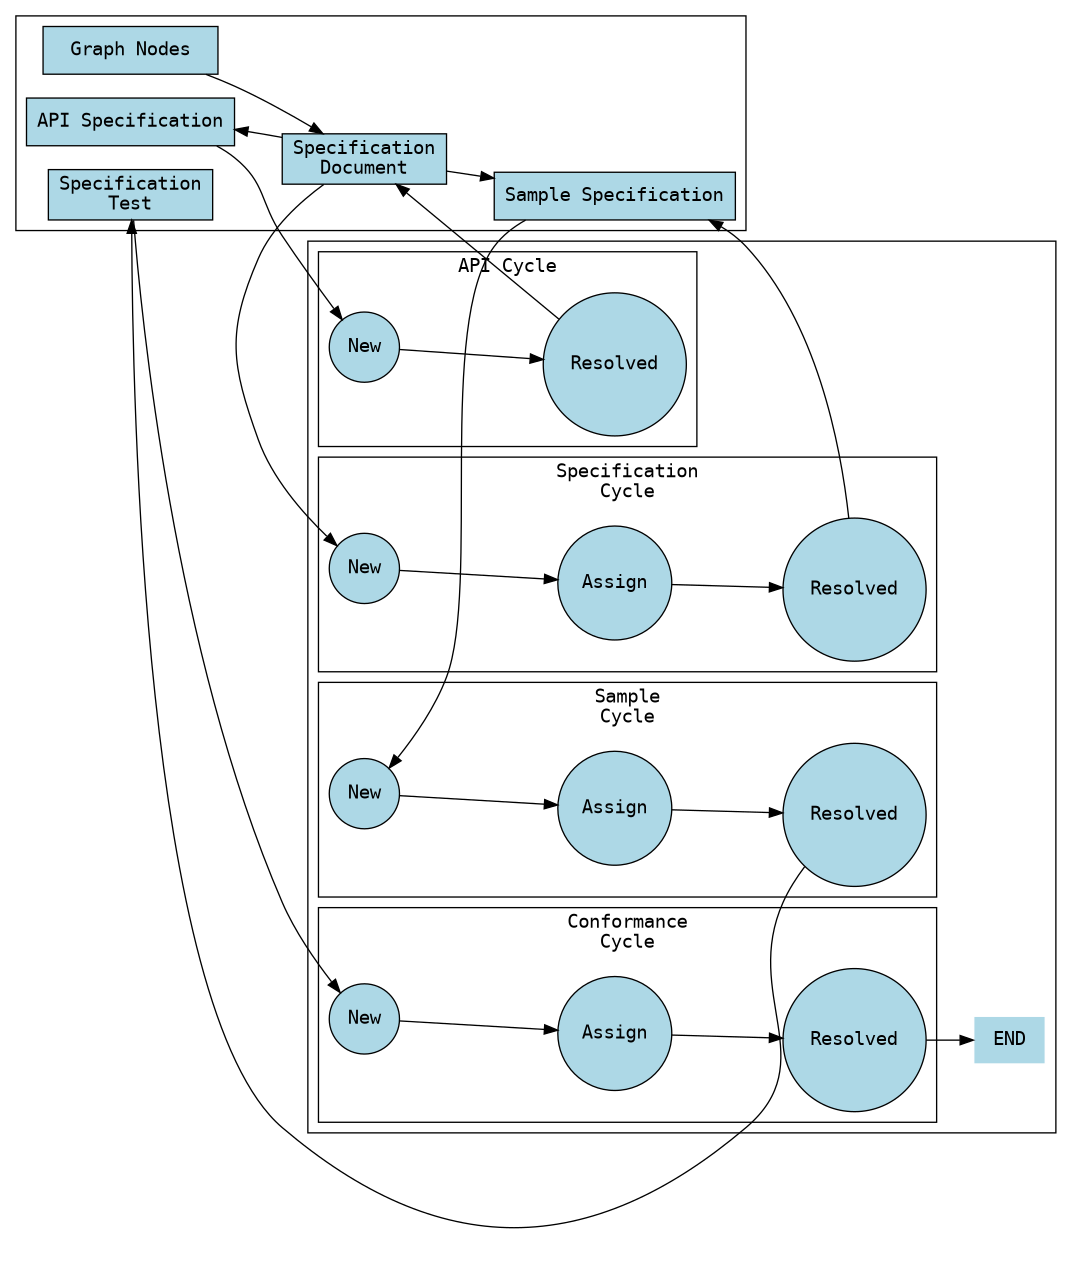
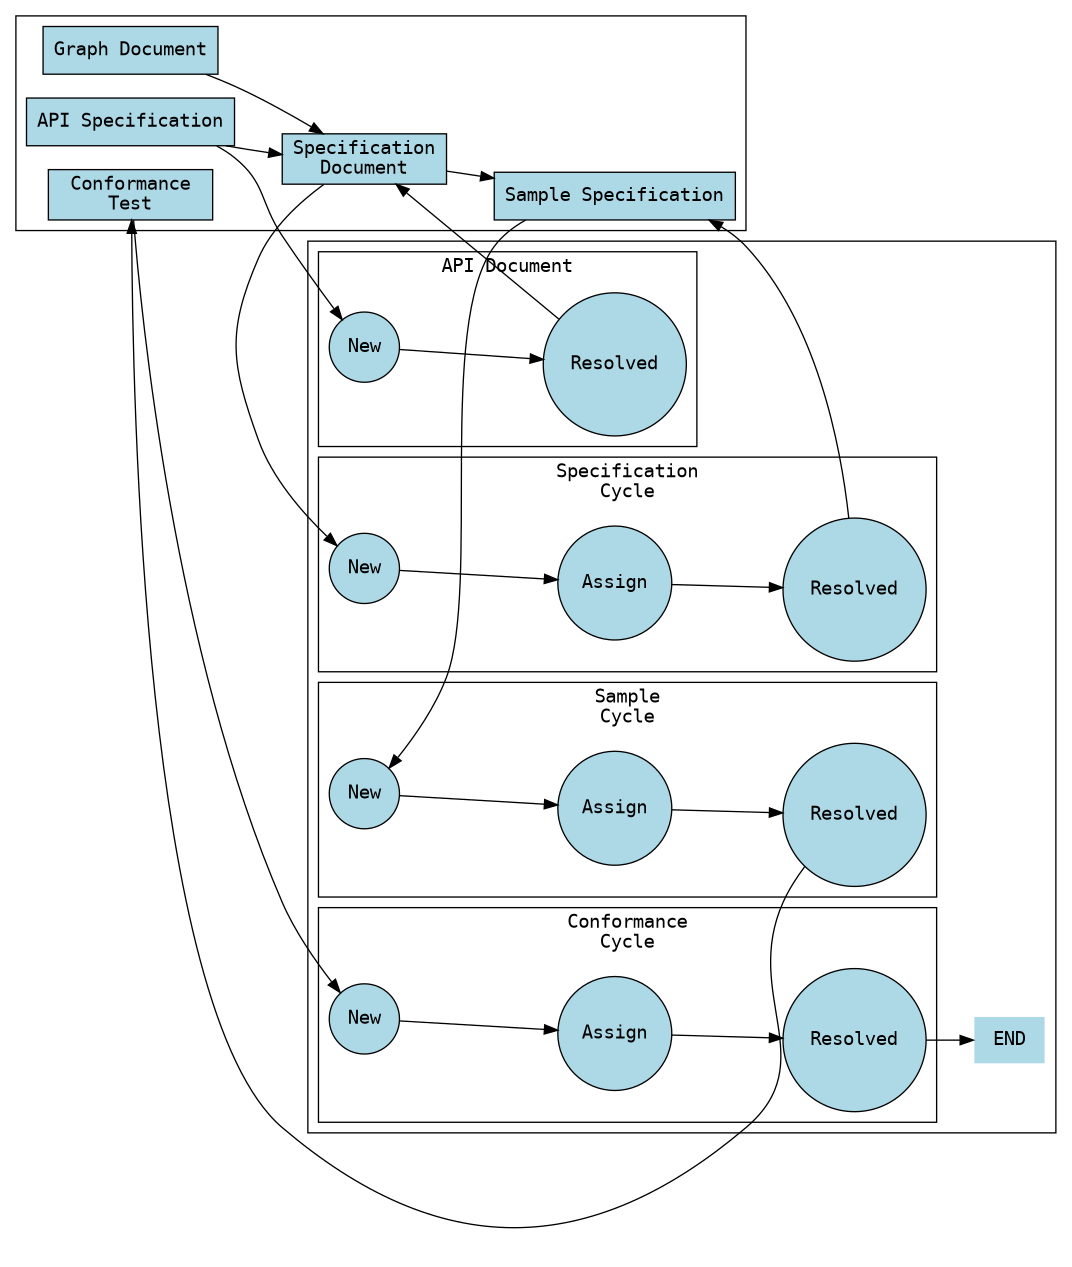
node "Graph Nodes": label "Graph Nodes" -> "Graph Document"
edge "Specification Document" -> "API Specification": reversed
node "Specification Test": label "Specification Test" -> "Conformance Test"
cluster "API Cycle": label "API Cycle" -> "API Document"
